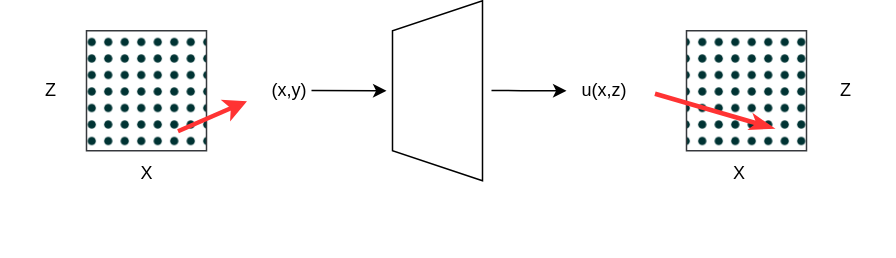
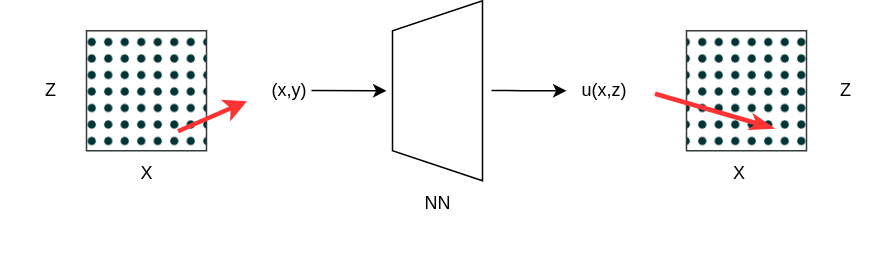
node "NN": added
